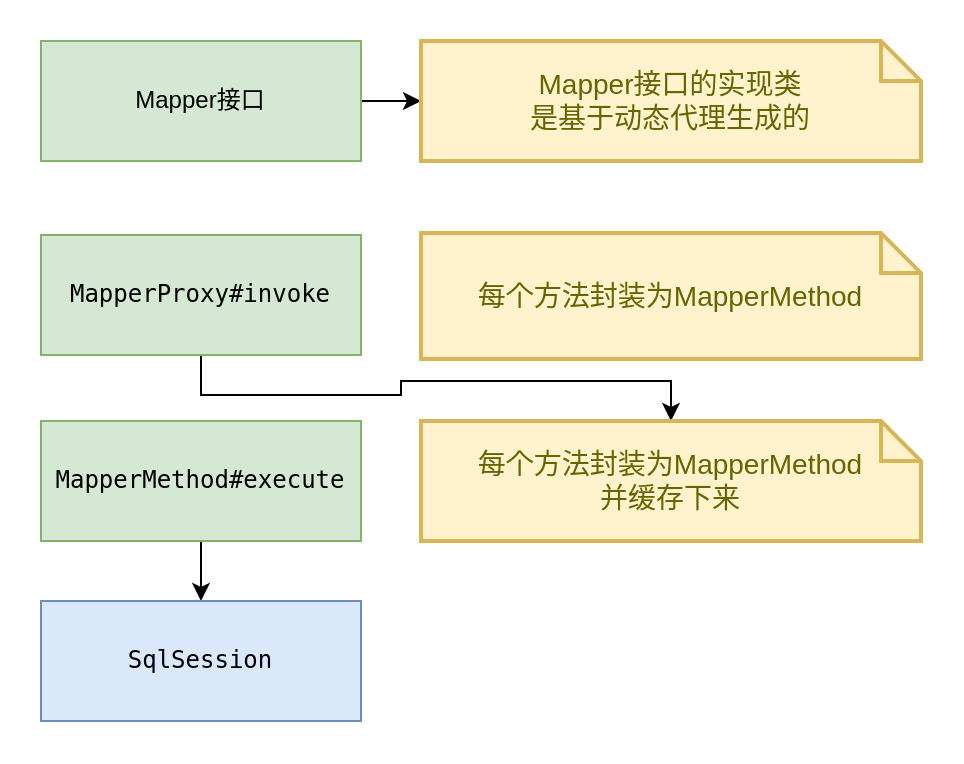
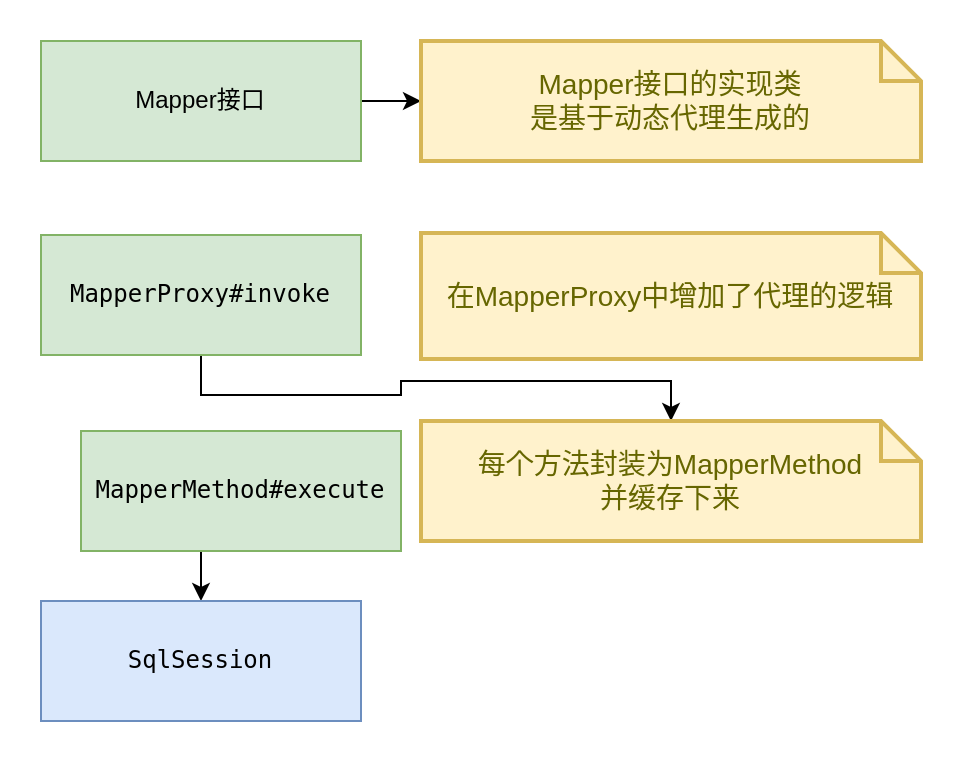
node "每个方法封装为MapperMethod": label "每个方法封装为MapperMethod" -> "在MapperProxy中增加了代理的逻辑"
node "MapperMethod#execute": moved (201, 481) -> (241, 491)
